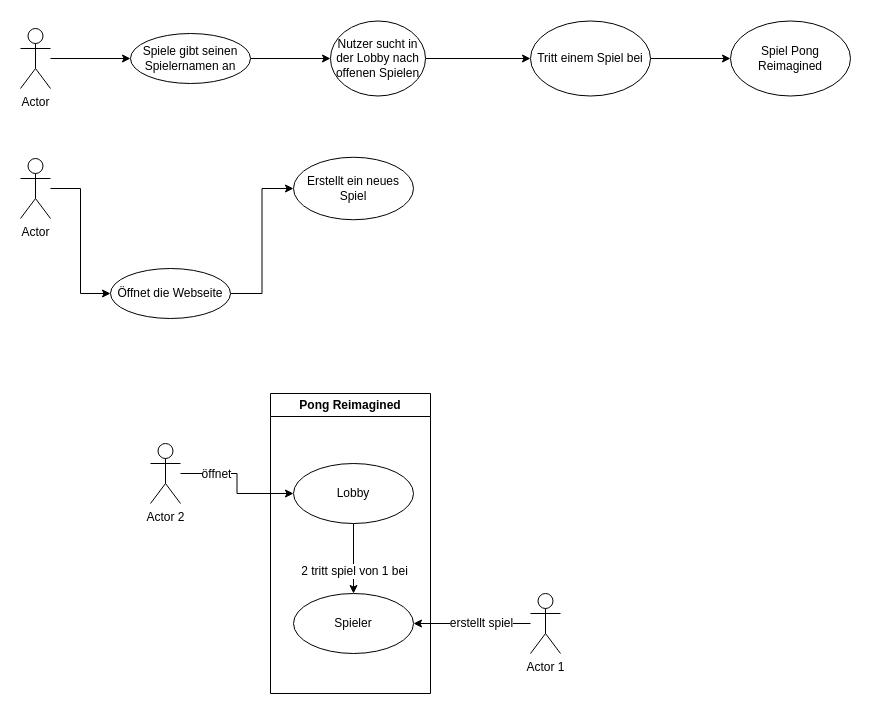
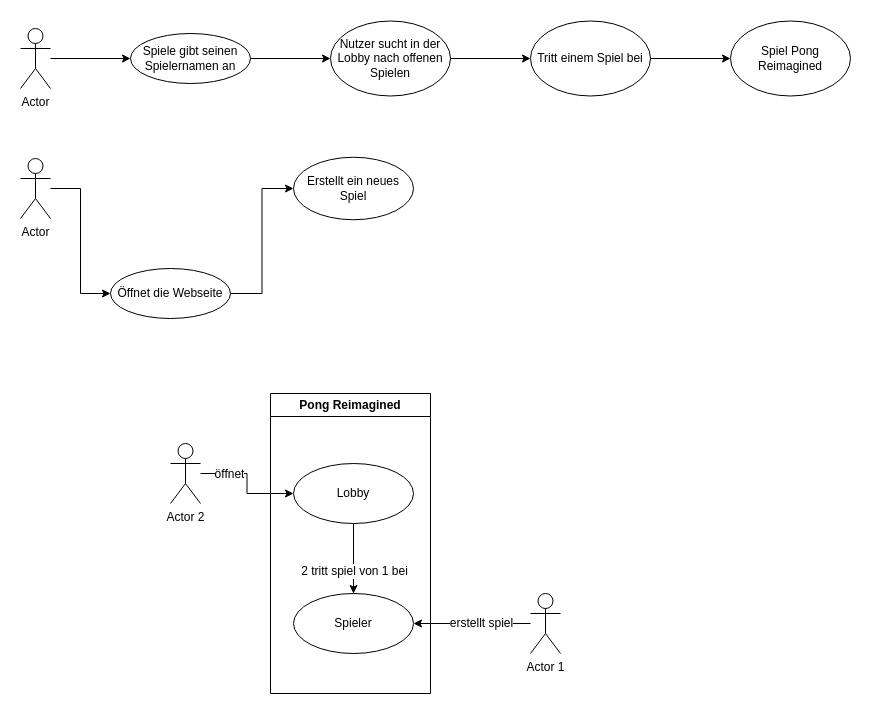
node "Nutzer sucht in der Lobby nach offenen Spielen": size 95x75 -> 120x75
node "Actor 2": moved (166, 474) -> (186, 474)
